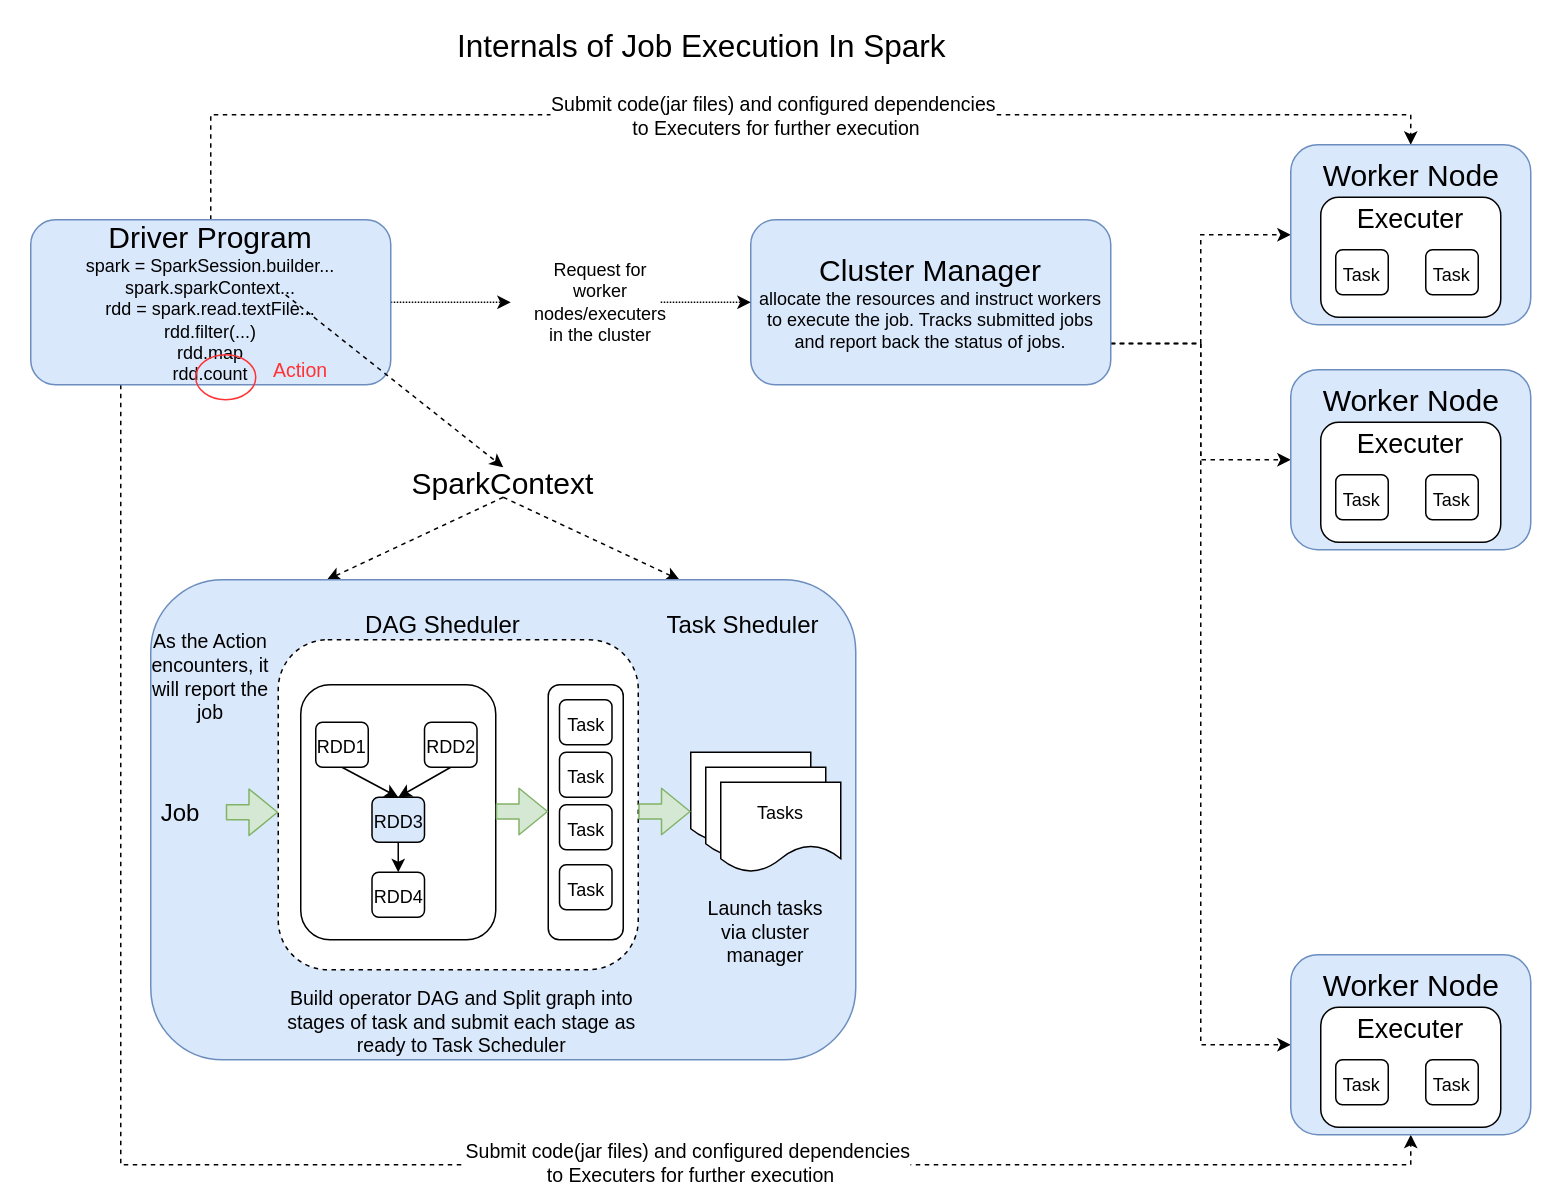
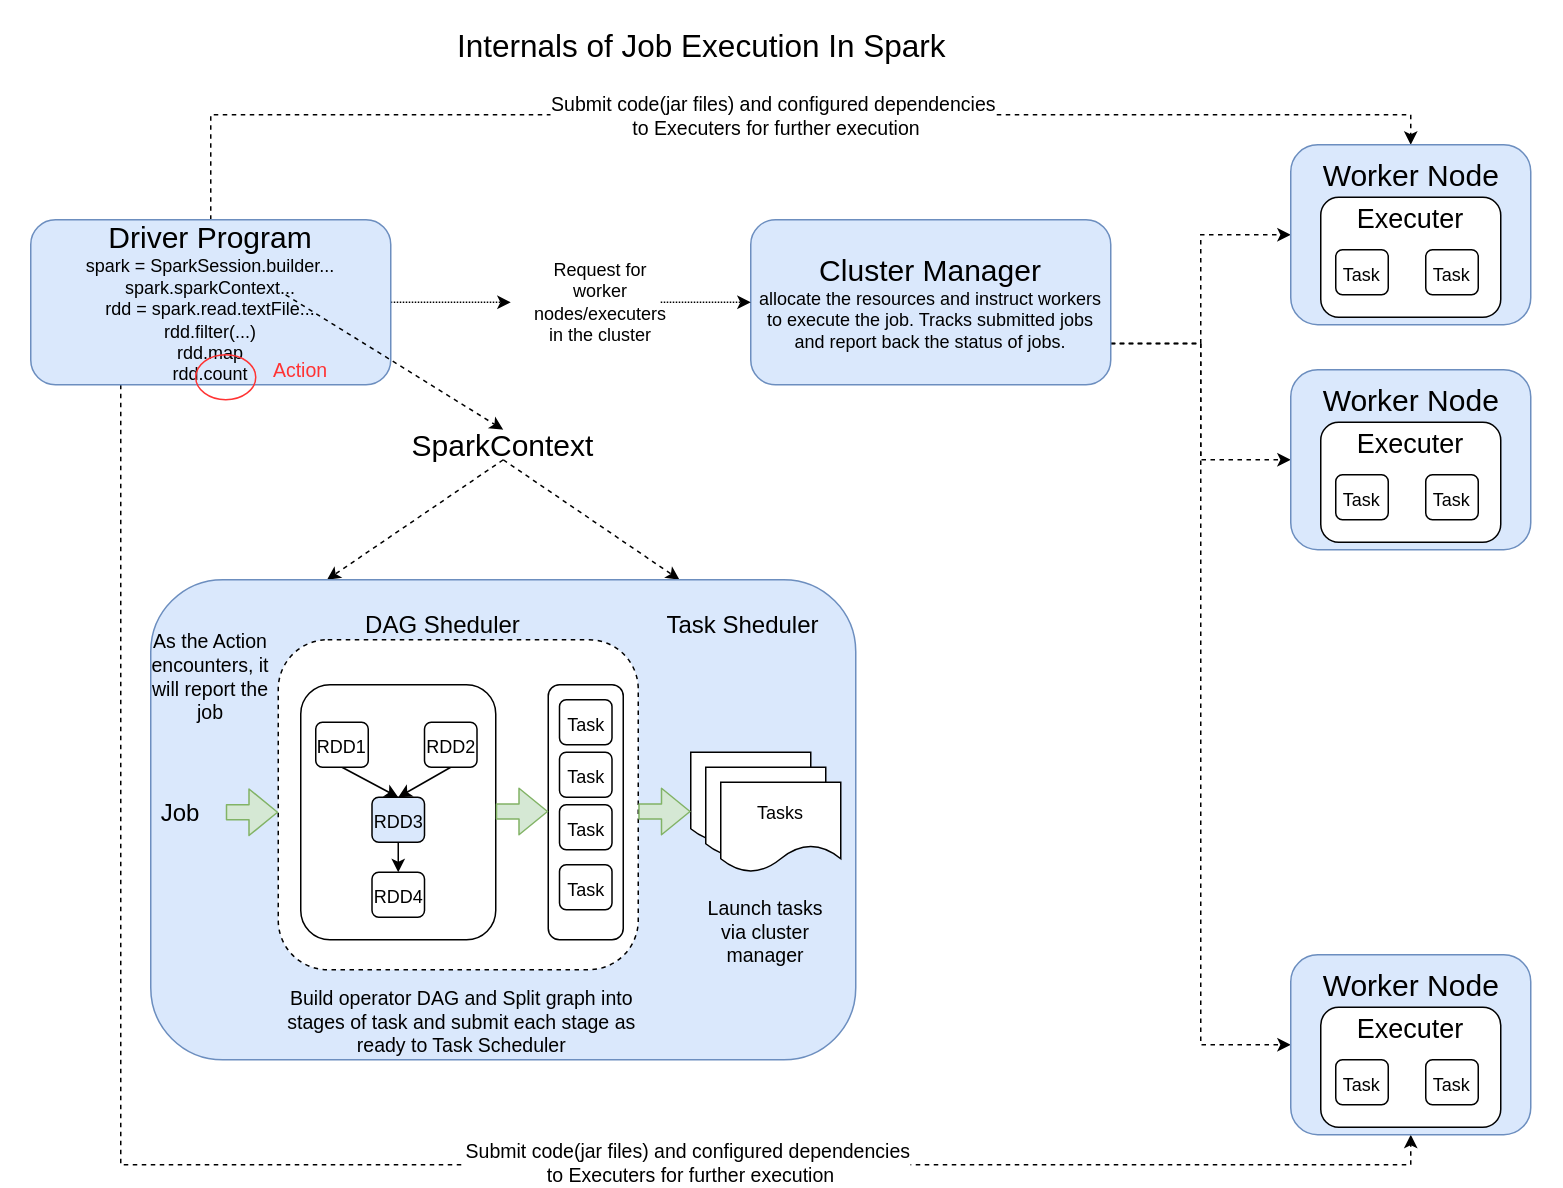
node "SparkContext": moved (503, 482) -> (503, 445)
